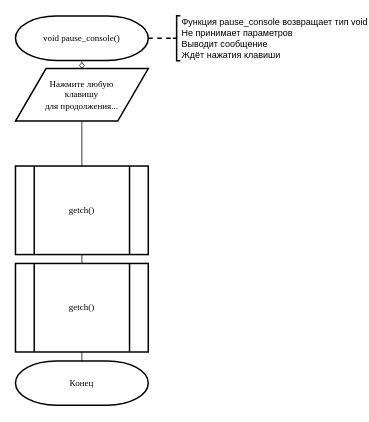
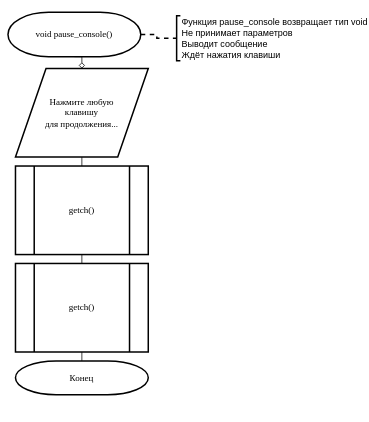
node "void pause_console()": moved (82, 38) -> (74, 35)
node "Нажмите любую клавишу для продолжения...": size 133x53 -> 133x89
node "Конец": size 133x44 -> 133x34
